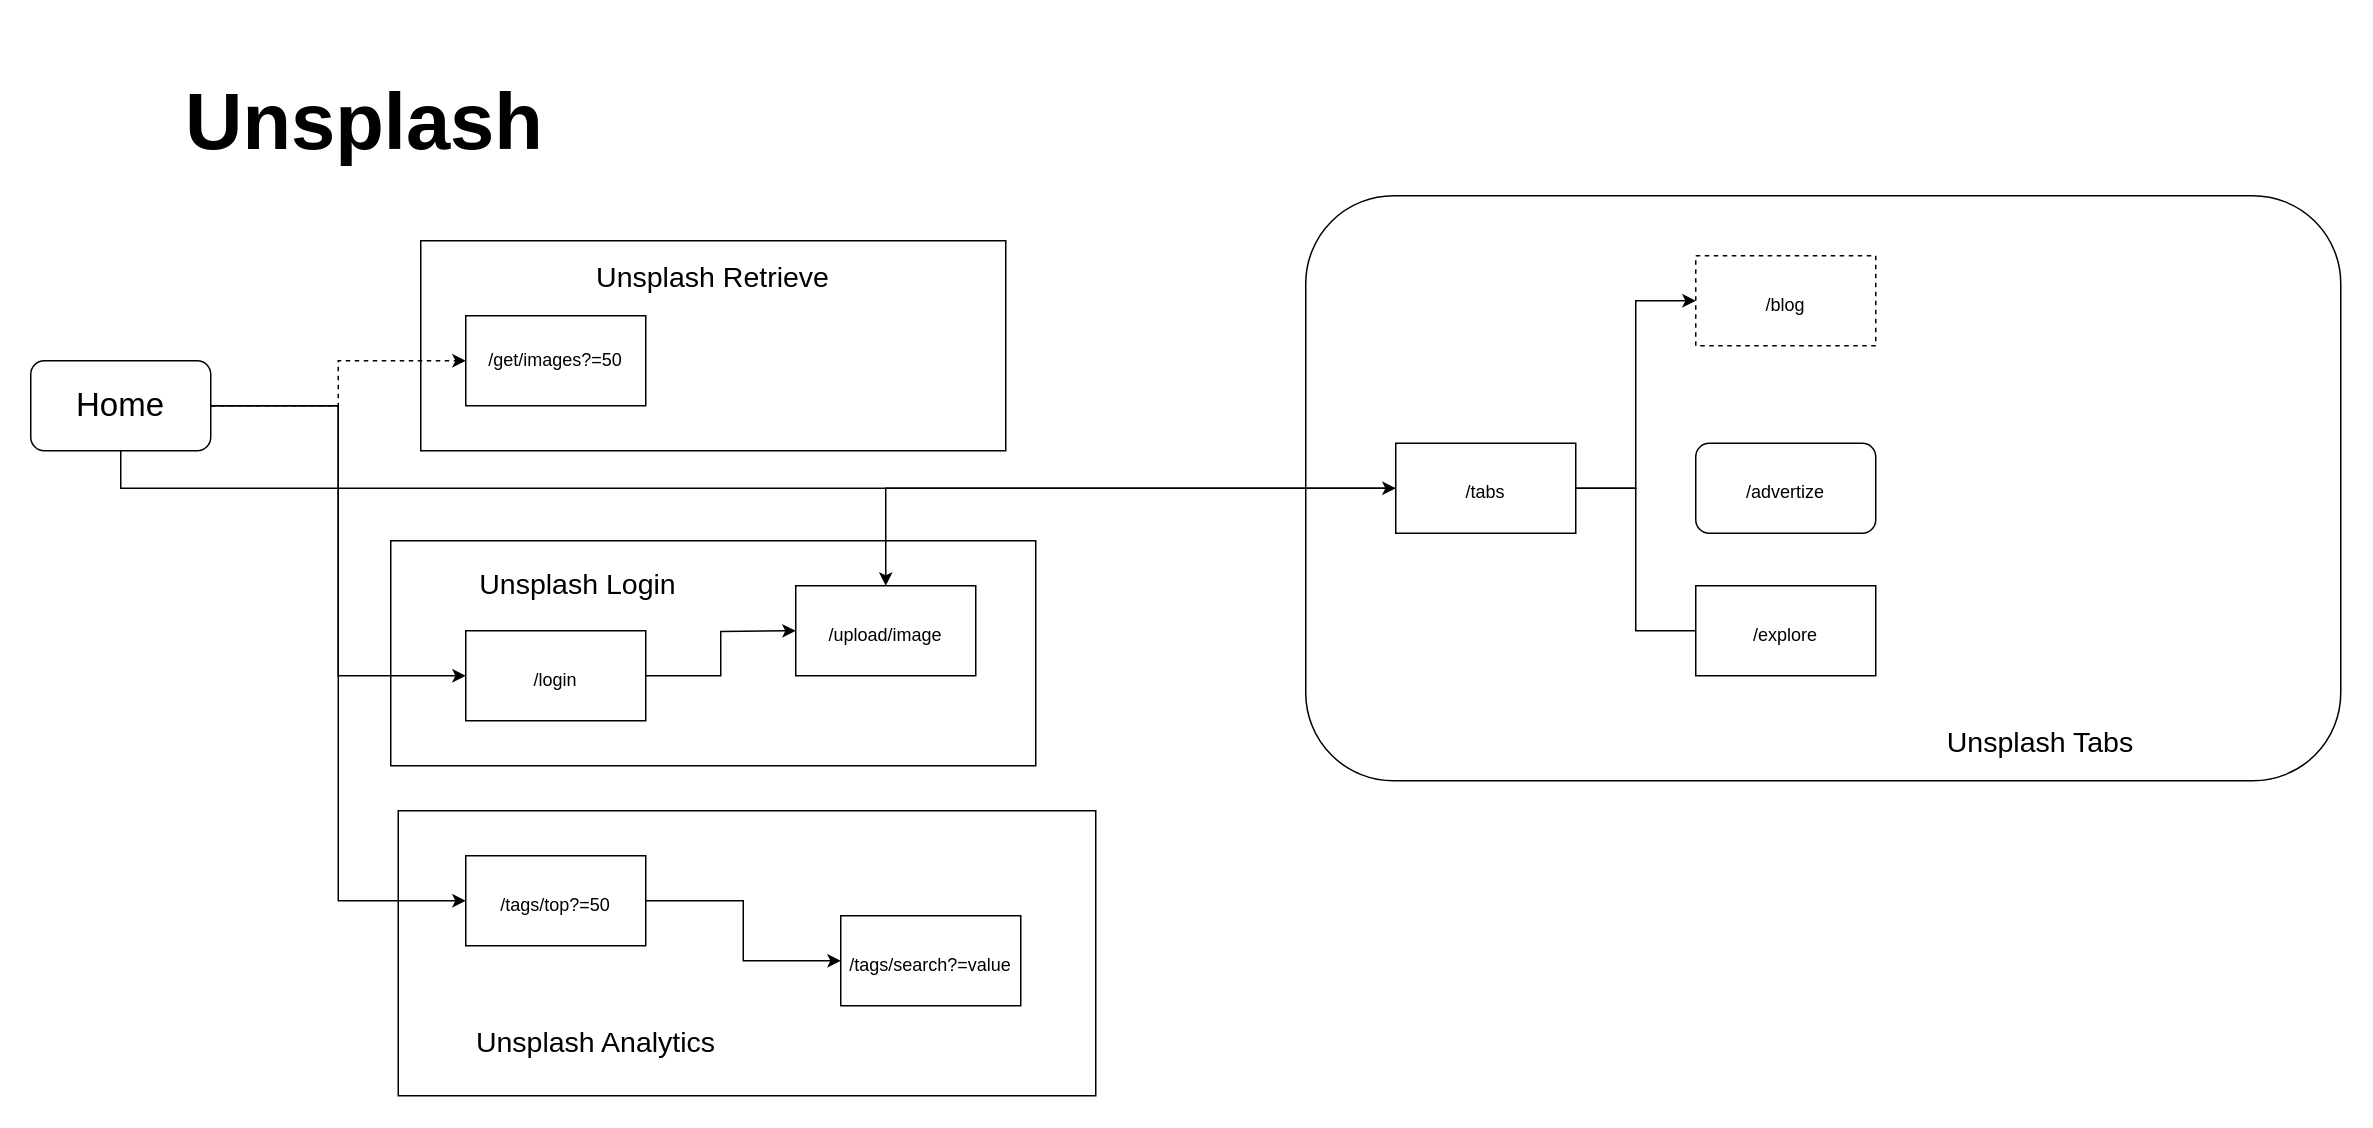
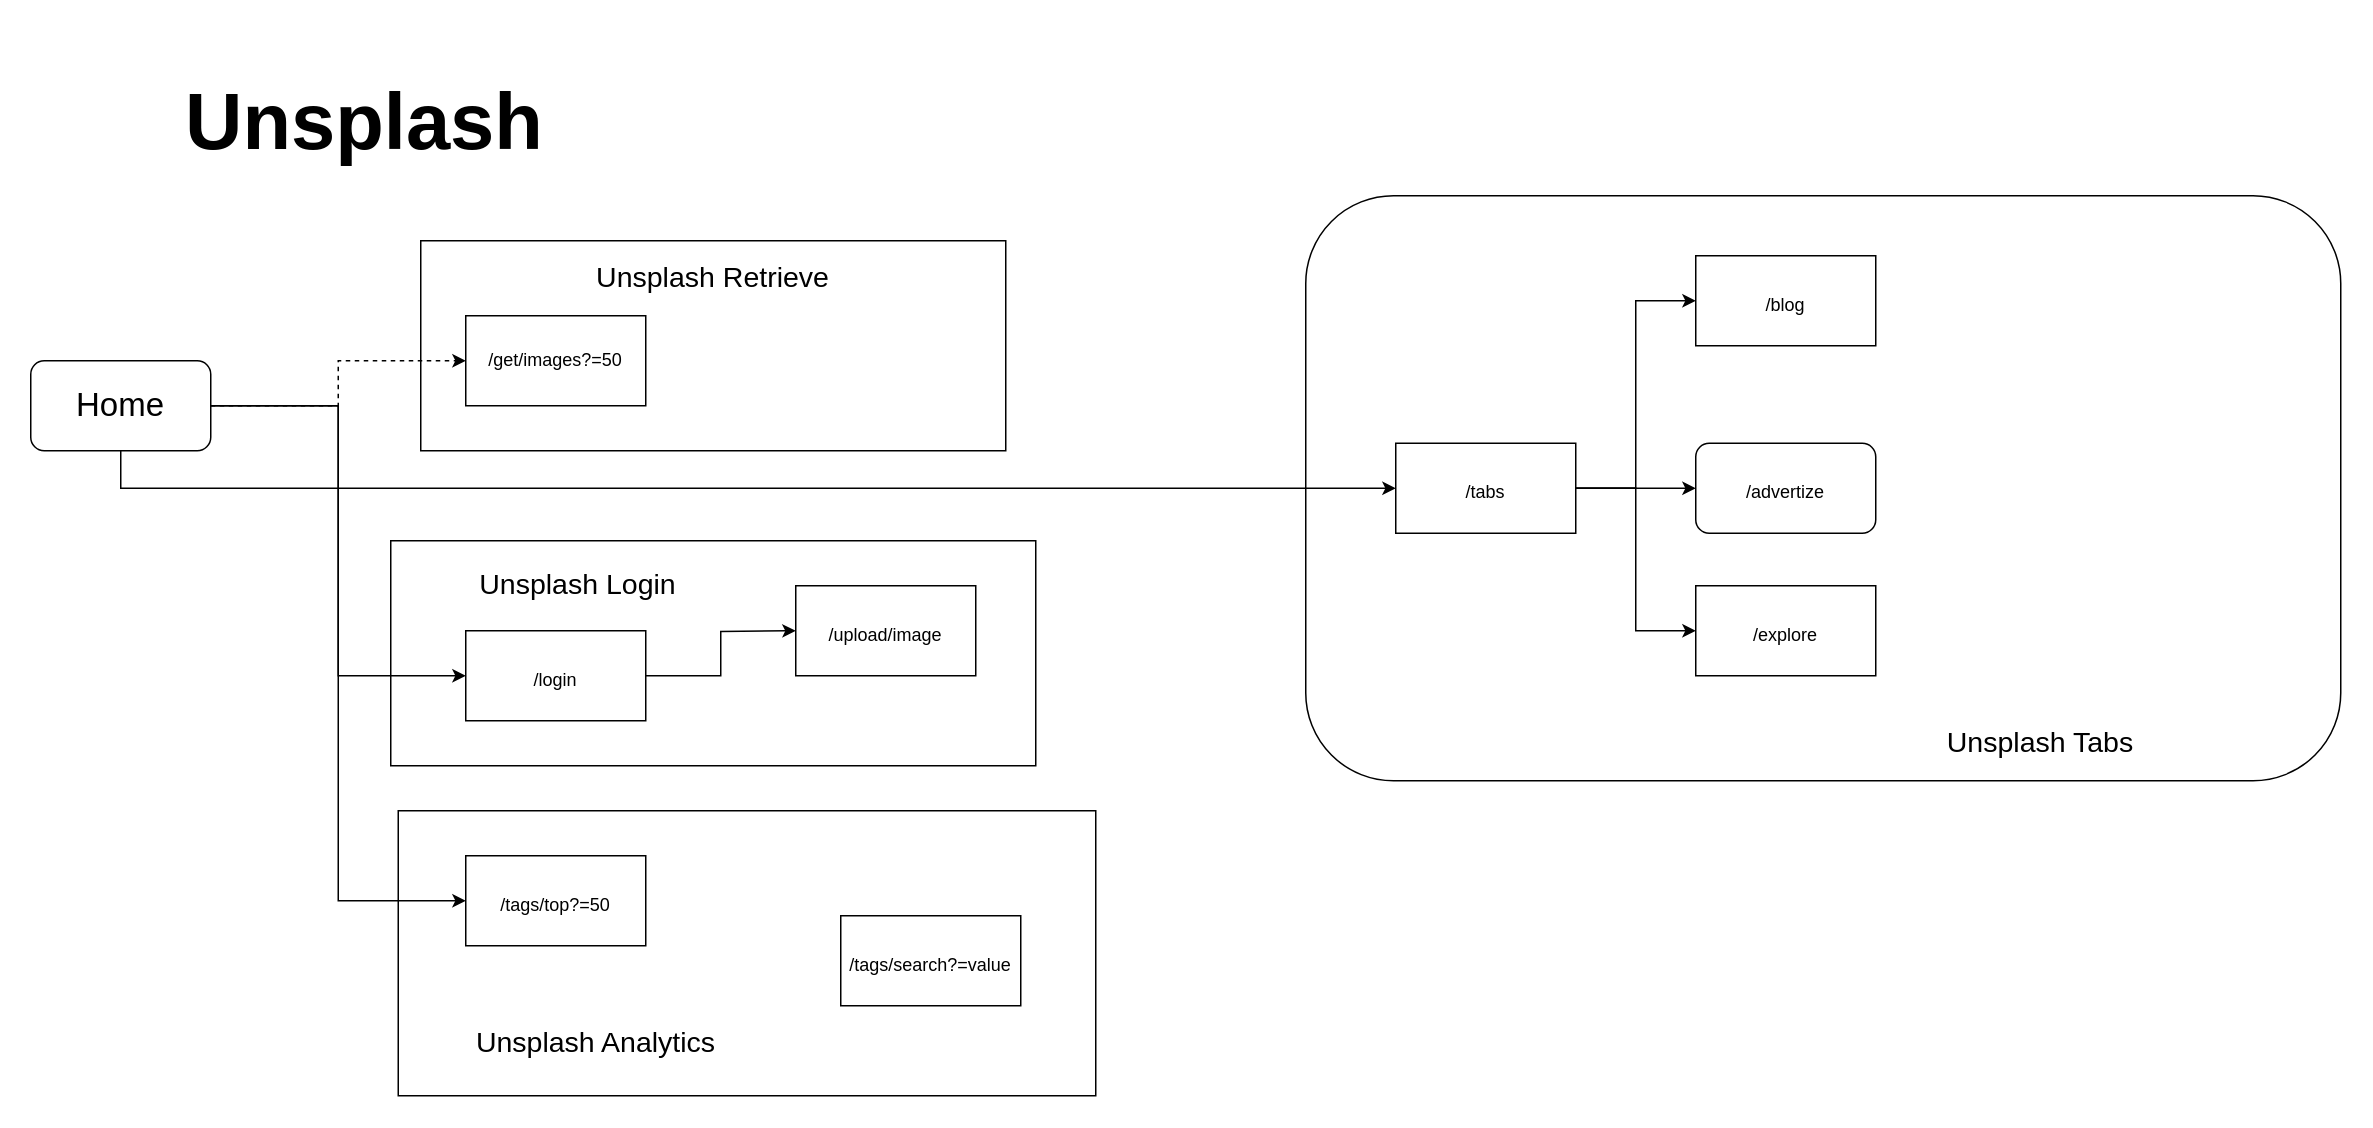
node "/blog": style dashed -> solid
edge "/tabs" -> "/upload/image": now "/tabs" -> "/advertize"
edge "/tabs" -- "/explore": arrowhead none -> classic
edge "/tags/top?=50" -> "/tags/search?=value": removed
